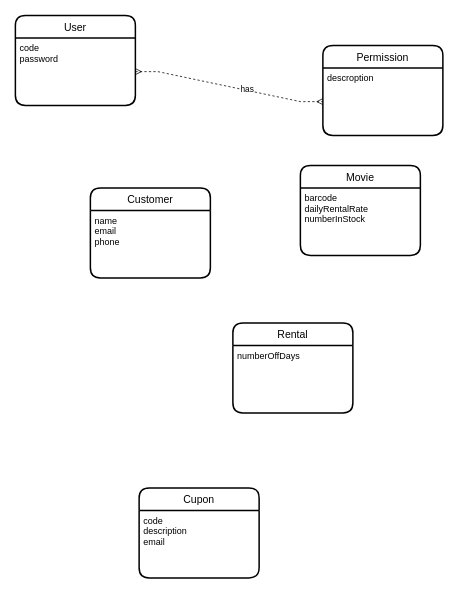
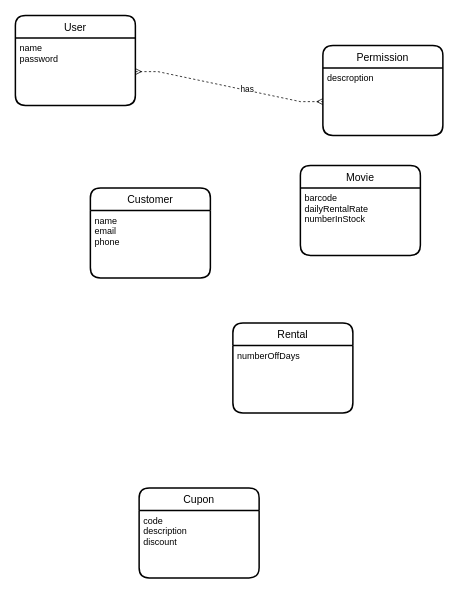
node "code password": label "code password" -> "name password"
node "code description email": label "code description email" -> "code description discount"
